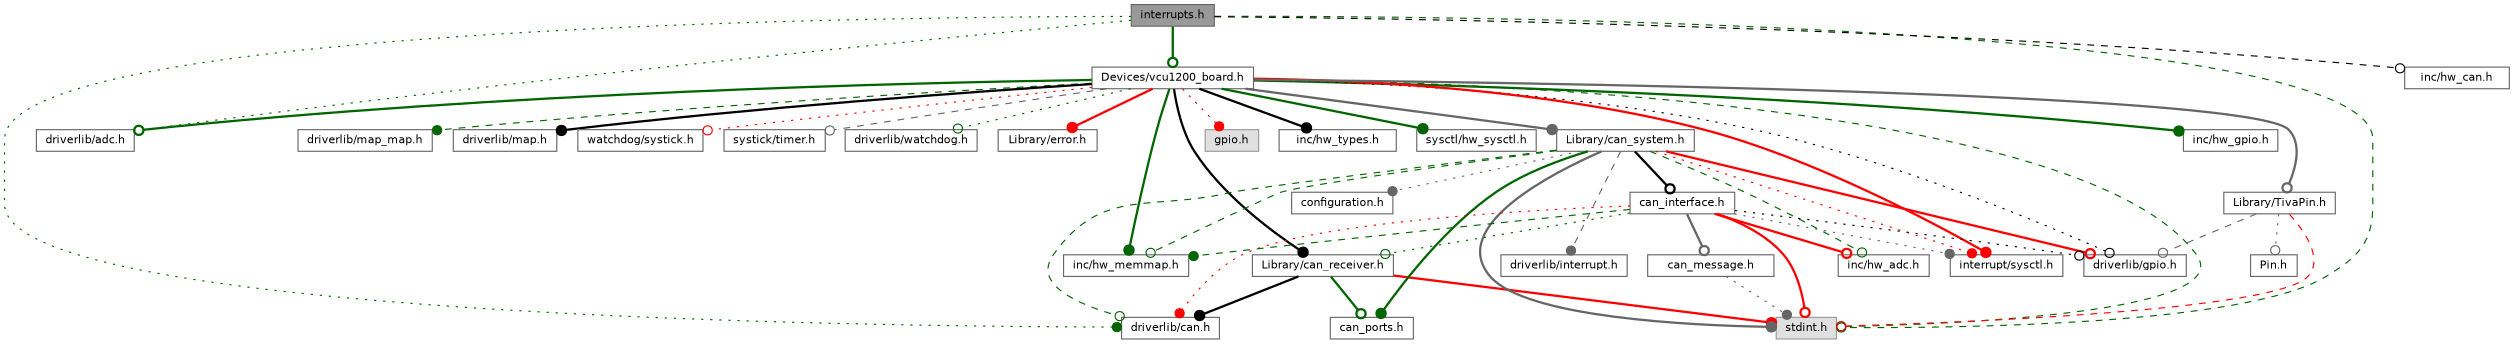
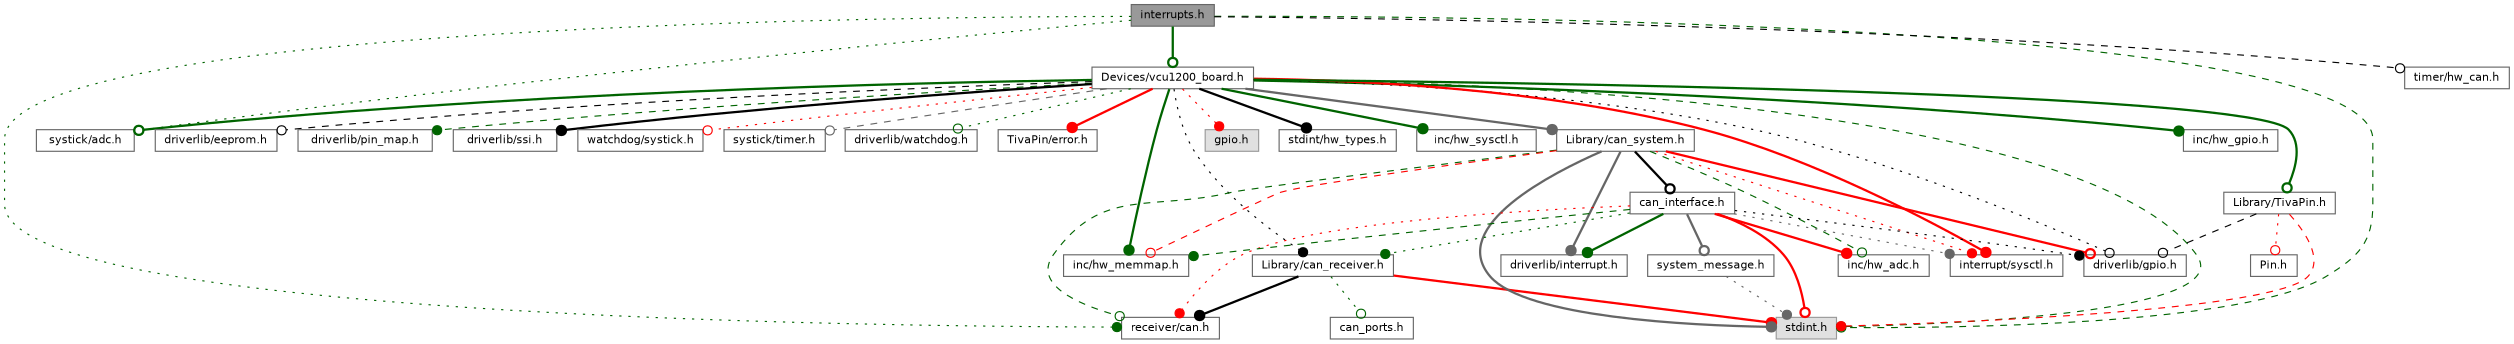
node "inc/hw_can.h": label "inc/hw_can.h" -> "timer/hw_can.h"
edge "Devices/vcu1200_board.h" -> "Library/TivaPin.h": color gray40 -> darkgreen
node "driverlib/adc.h": label "driverlib/adc.h" -> "systick/adc.h"
node "driverlib/eeprom.h": added
node "driverlib/map_map.h": label "driverlib/map_map.h" -> "driverlib/pin_map.h"
node "driverlib/map.h": label "driverlib/map.h" -> "driverlib/ssi.h"
node "Library/error.h": label "Library/error.h" -> "TivaPin/error.h"
node "inc/hw_types.h": label "inc/hw_types.h" -> "stdint/hw_types.h"
node "sysctl/hw_sysctl.h": label "sysctl/hw_sysctl.h" -> "inc/hw_sysctl.h"
edge "Devices/vcu1200_board.h" -> "Library/can_receiver.h": style bold -> dotted
edge "Library/can_system.h" -> "inc/hw_memmap.h": color darkgreen -> red
edge "Library/can_system.h" -> "driverlib/interrupt.h": style dashed -> bold
node "configuration.h": removed
edge "Library/can_system.h" -> "can_ports.h": removed
edge "can_interface.h" -> "driverlib/gpio.h": arrowhead odot -> dot
edge "Library/TivaPin.h" -> "Pin.h": color gray40 -> red
edge "can_interface.h" -> "driverlib/interrupt.h": added
edge "Library/TivaPin.h" -> "driverlib/gpio.h": color gray40 -> black
edge "can_interface.h" -> "Library/can_receiver.h": arrowhead odot -> dot
edge "can_interface.h" -> "inc/hw_adc.h": arrowhead odot -> dot
node "can_message.h": label "can_message.h" -> "system_message.h"
edge "Library/can_receiver.h" -> "can_ports.h": style bold -> dotted
edge "Library/TivaPin.h" -> "stdint.h": arrowhead odot -> dot
node "driverlib/can.h": label "driverlib/can.h" -> "receiver/can.h"
